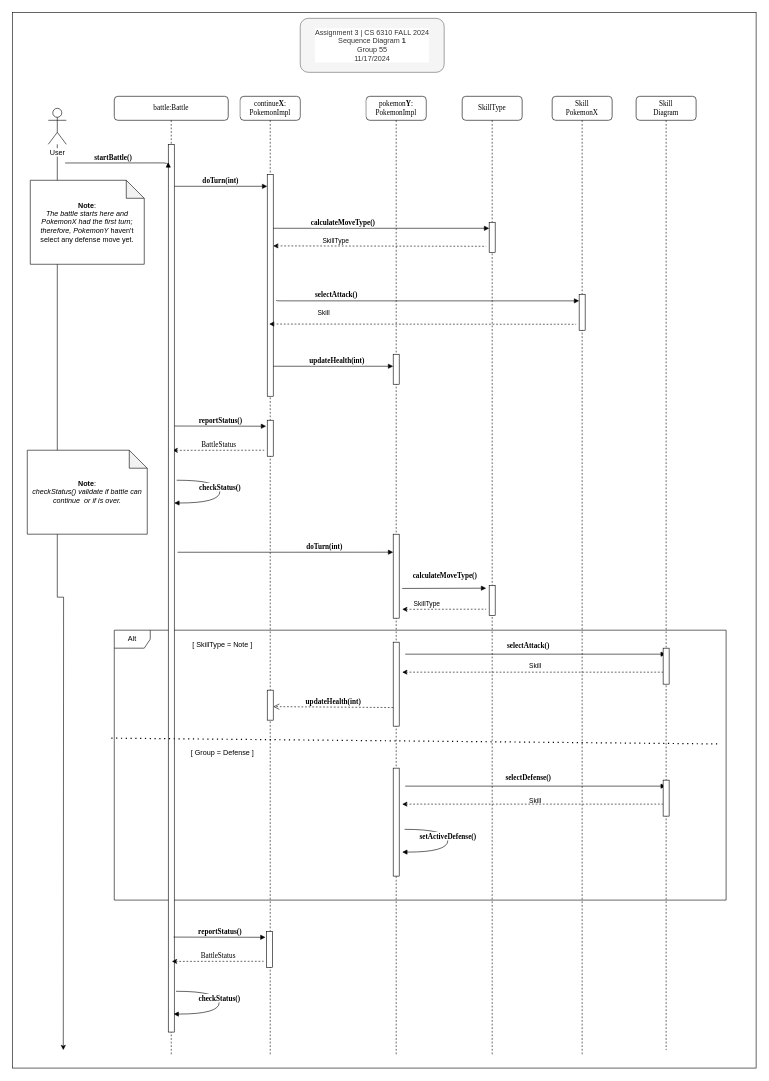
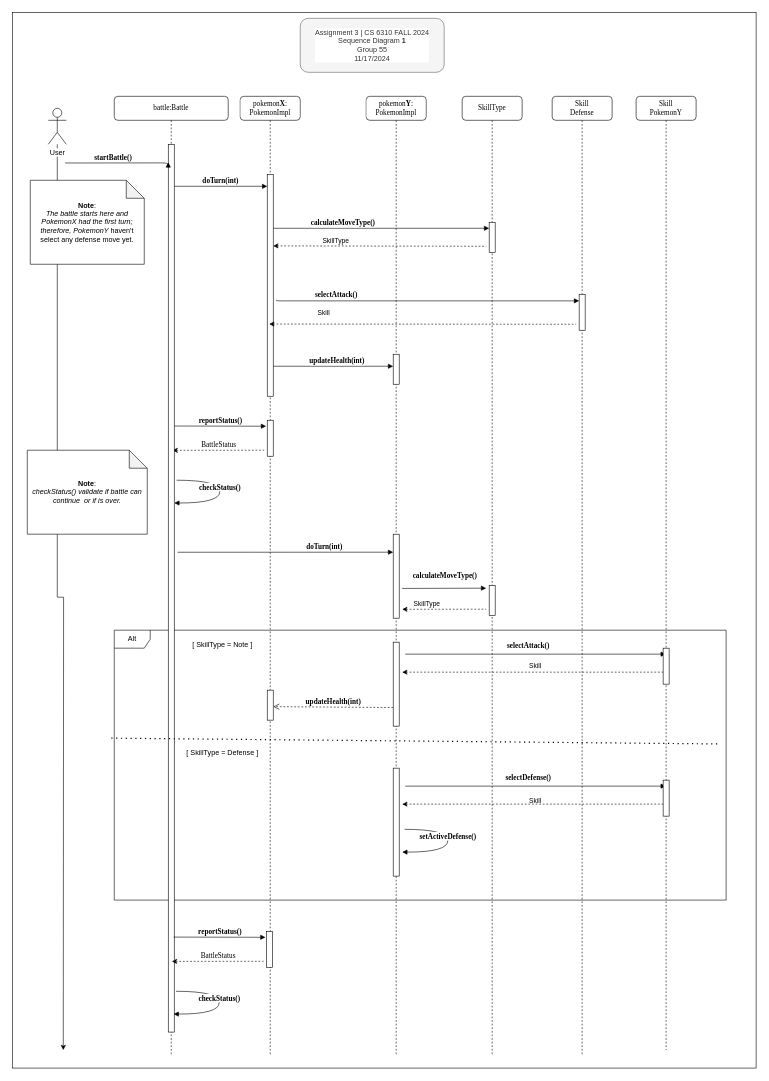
node "continueX: PokemonImpl": label "continueX: PokemonImpl" -> "pokemonX: PokemonImpl"
node "Skill PokemonX": label "Skill PokemonX" -> "Skill Defense"
node "Skill Diagram": label "Skill Diagram" -> "Skill PokemonY"
node "[ Group = Defense ]": label "[ Group = Defense ]" -> "[ SkillType = Defense ]"
